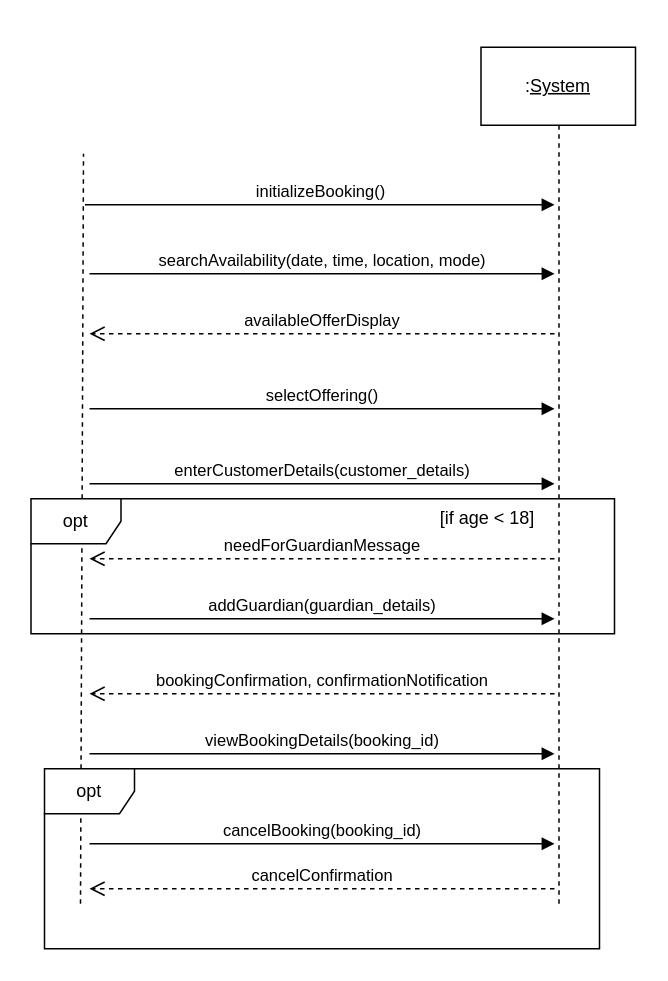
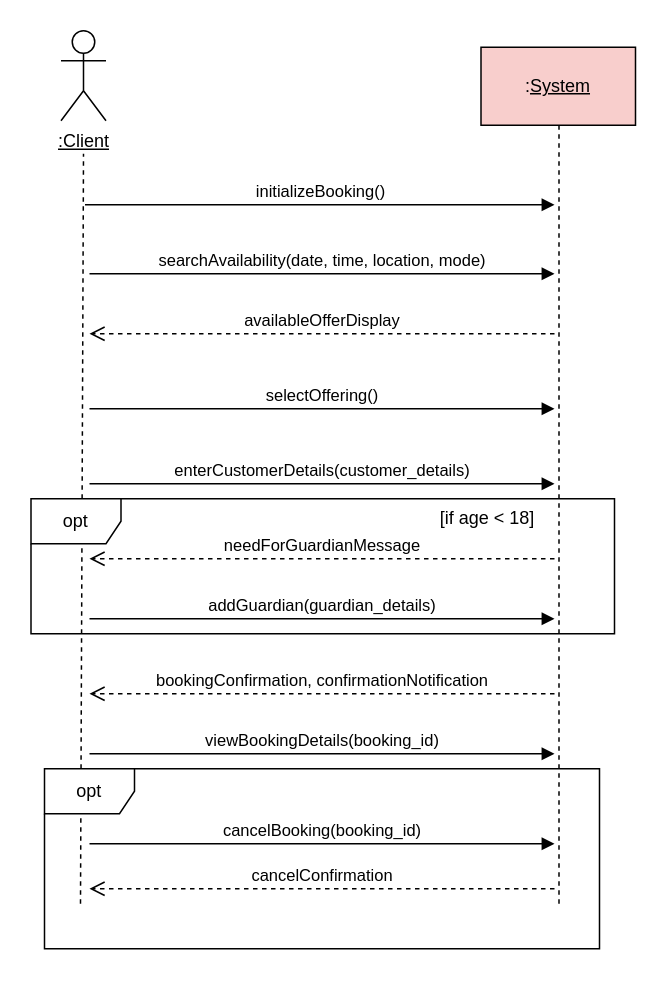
node ":Client": added
node ":System": fillcolor #ffffff -> #f8cecc
